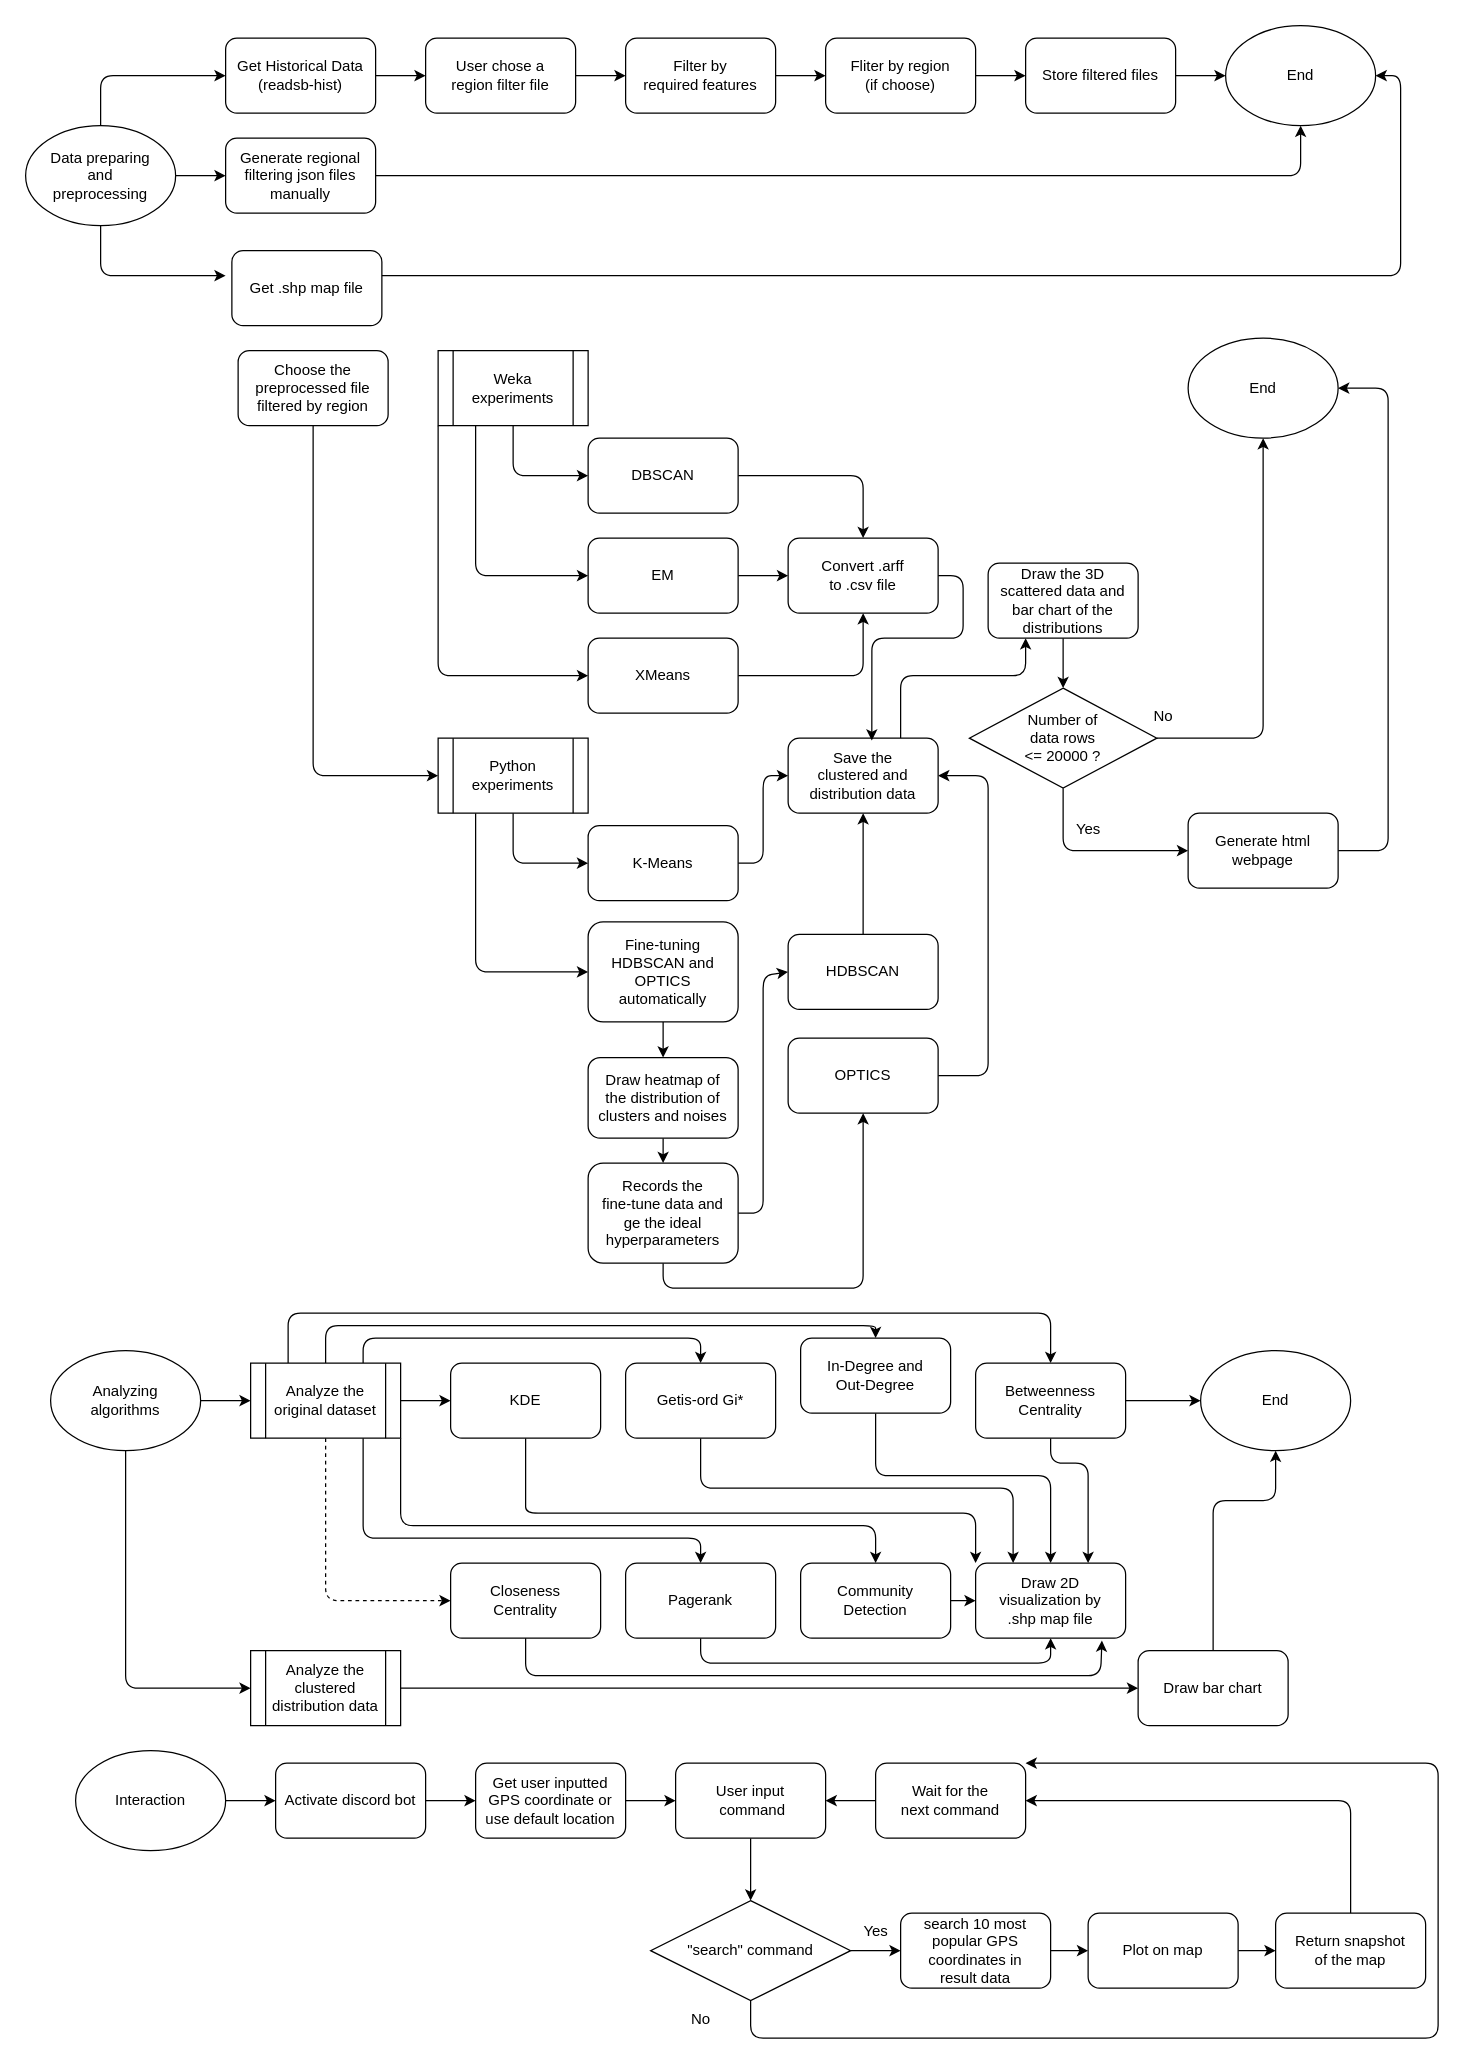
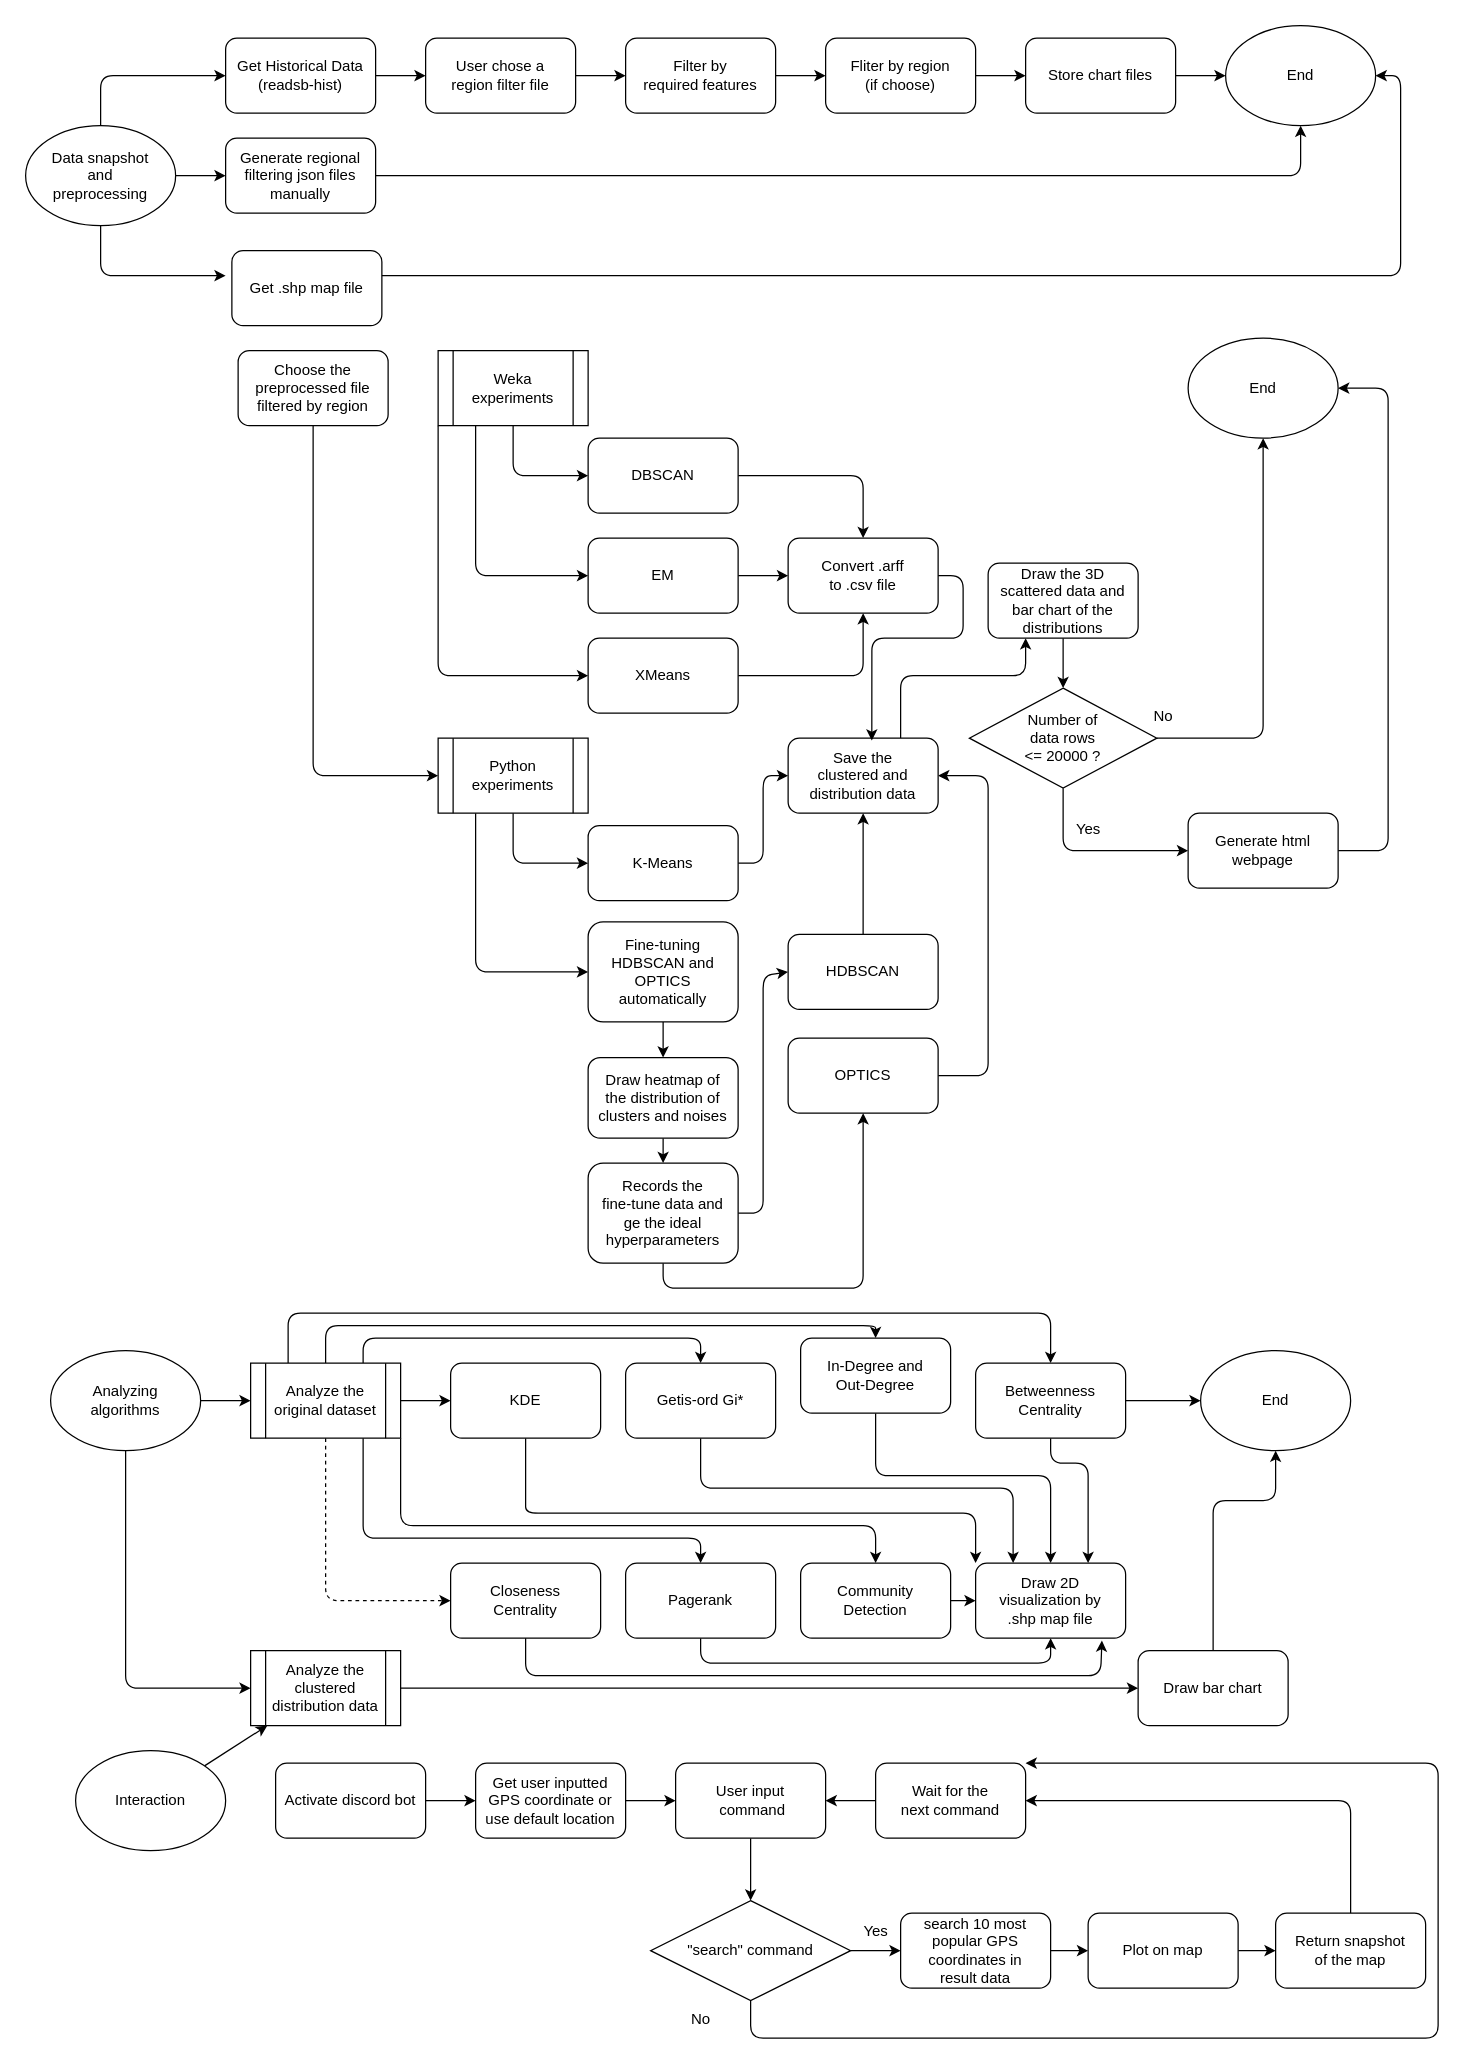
node "Store filtered files": label "Store filtered files" -> "Store chart files"
node "Data preparing and preprocessing": label "Data preparing and preprocessing" -> "Data snapshot and preprocessing"
edge "Interaction" -> "Activate discord bot": now "Interaction" -> "Analyze the clustered distribution data"
